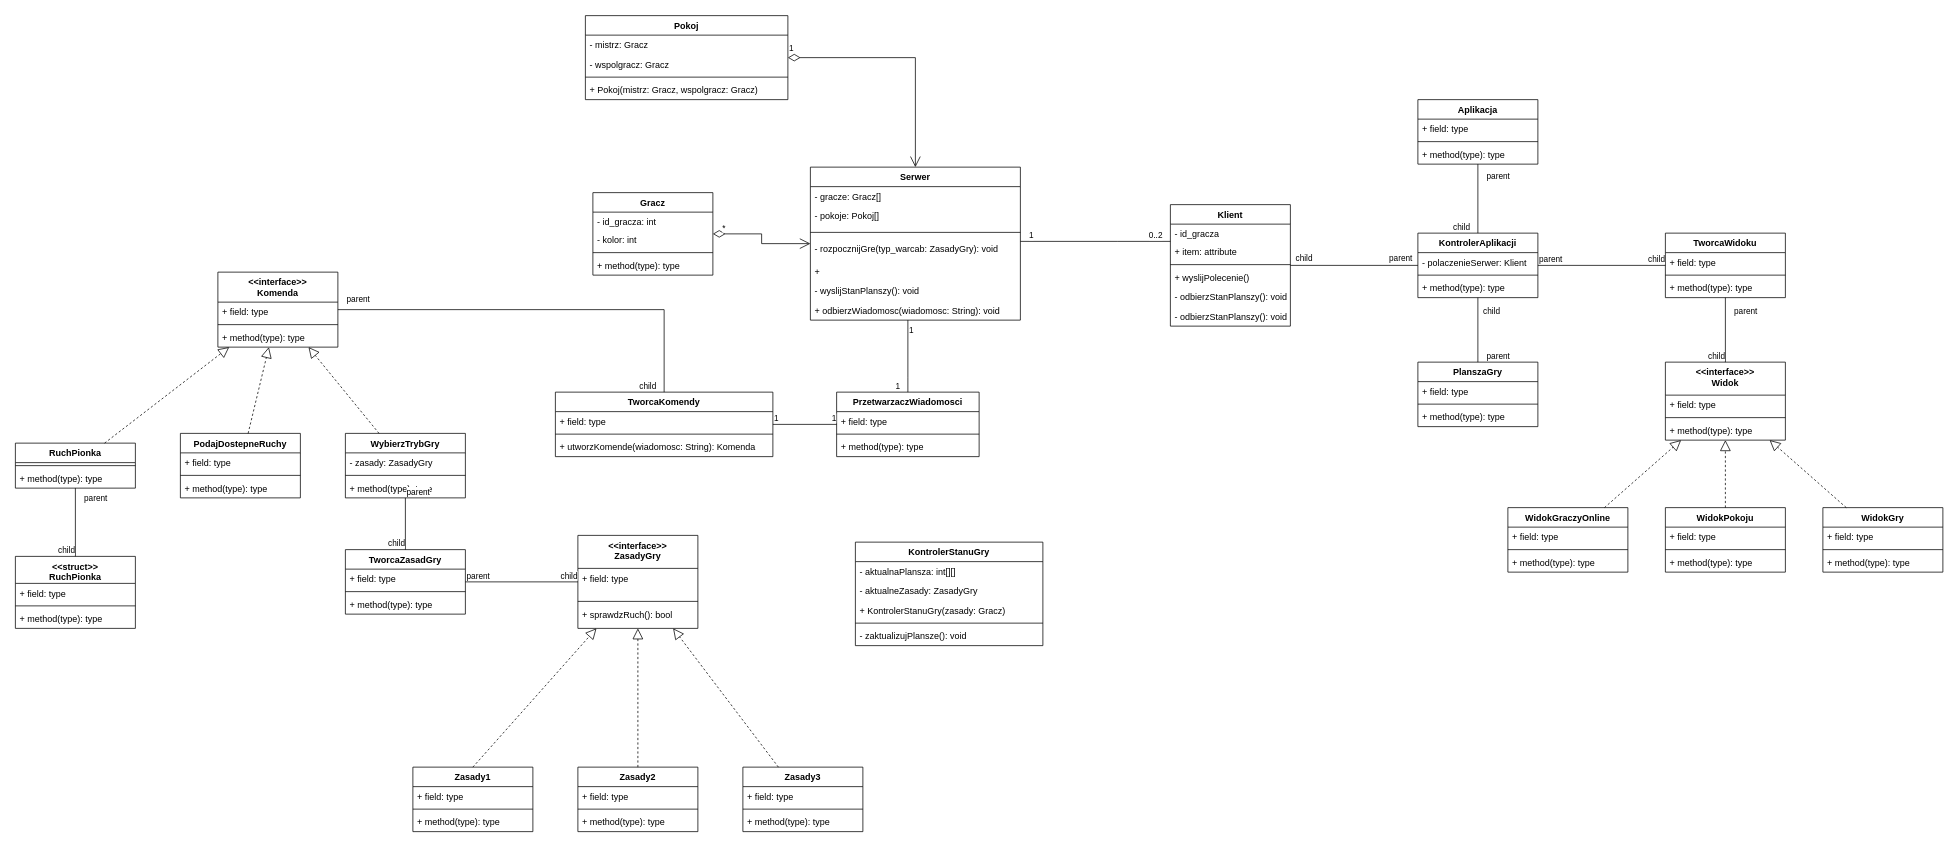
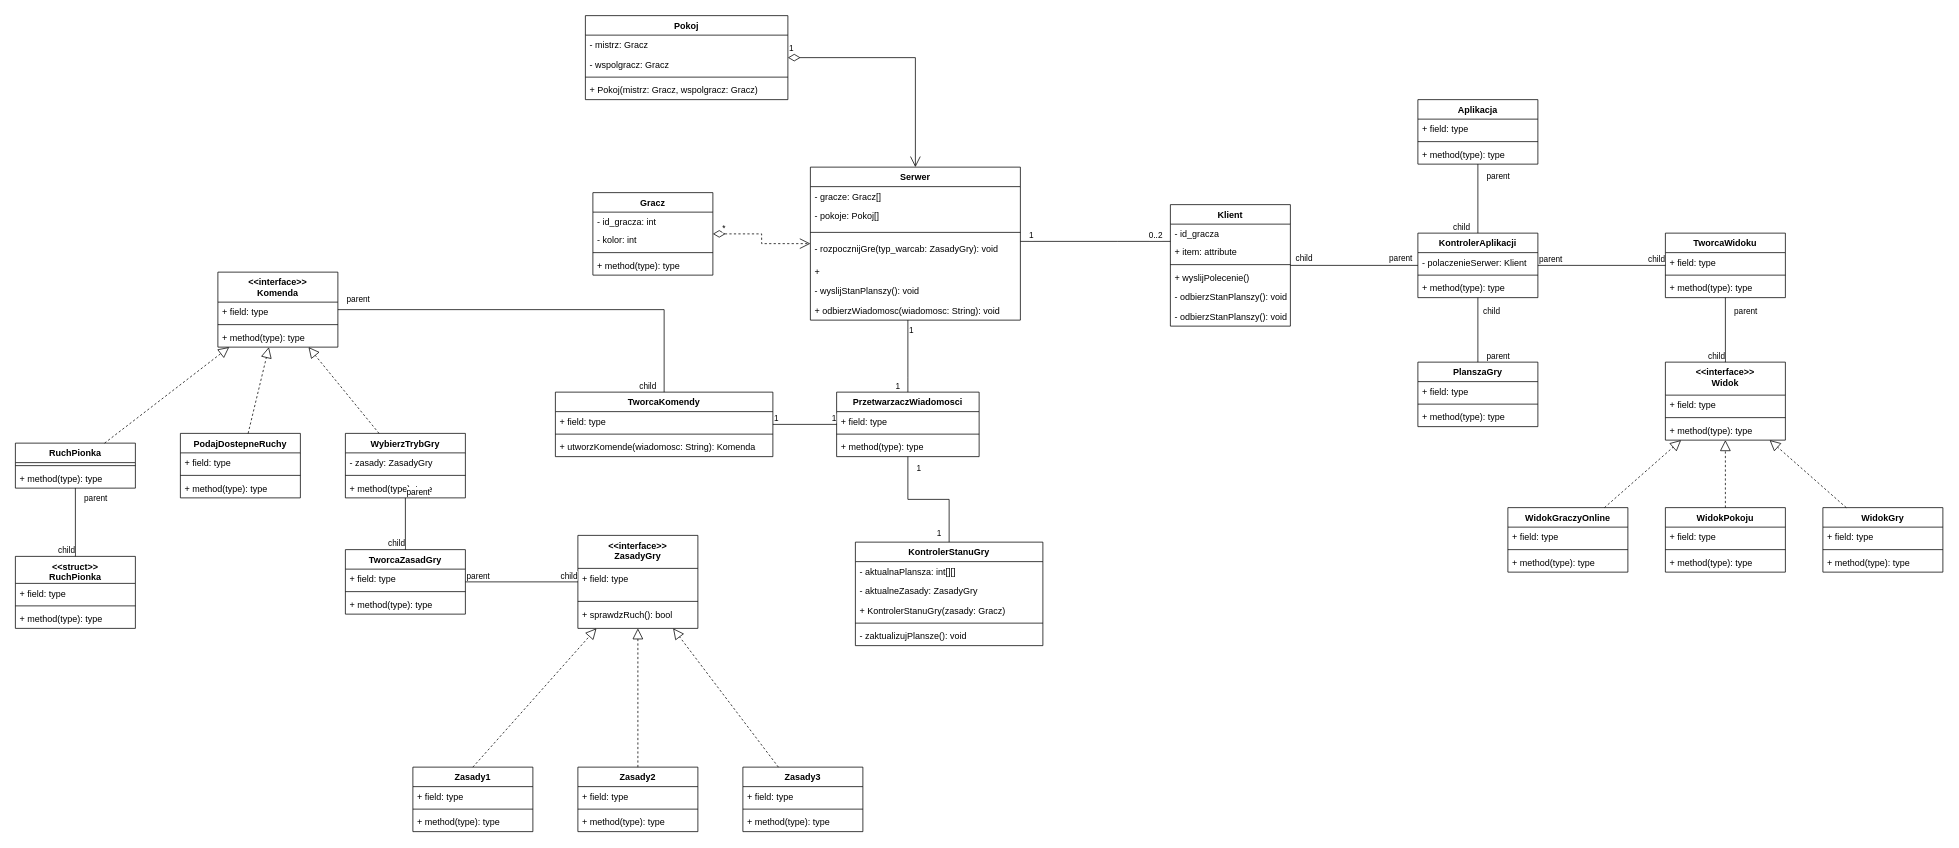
edge "Gracz" -- "Serwer": style solid -> dashed
edge "PrzetwarzaczWiadomosci" -- "KontrolerStanuGry": added, labels "1", "1"
